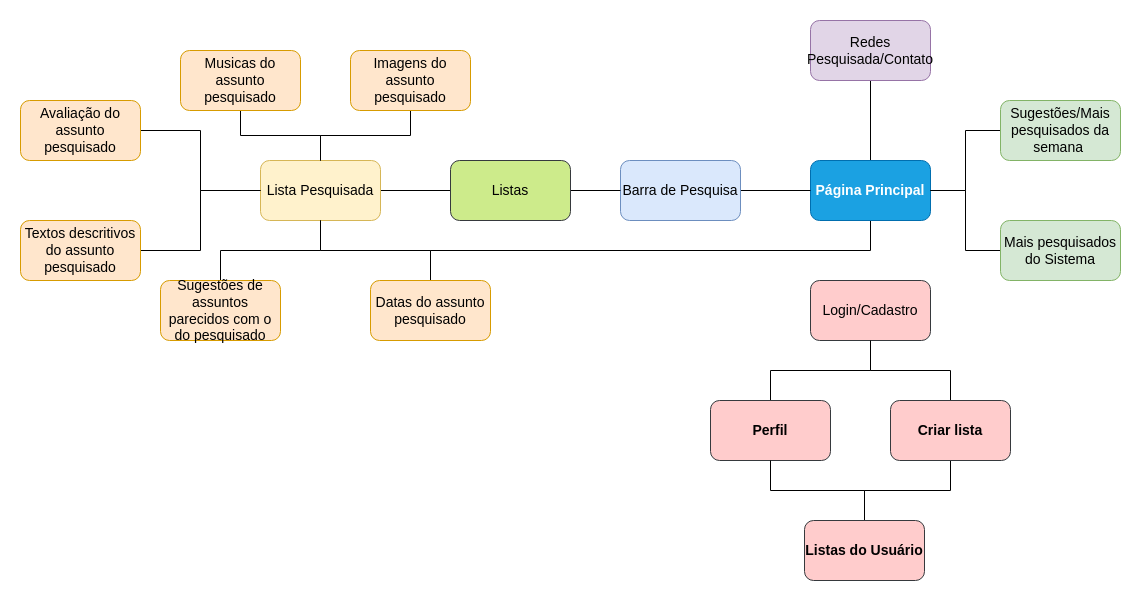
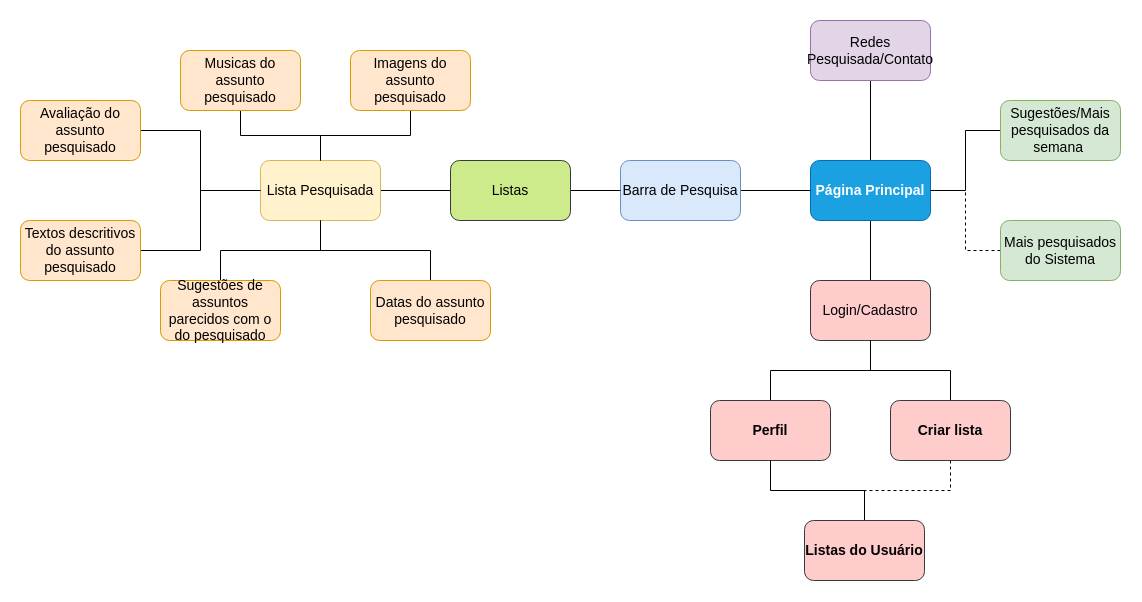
edge "Página Principal" -- "Mais pesquisados do Sistema": style solid -> dashed
edge "Página Principal" -- "Datas do assunto pesquisado": now "Página Principal" -- "Login/Cadastro"
edge "Criar lista" -- "Listas do Usuário": style solid -> dashed
